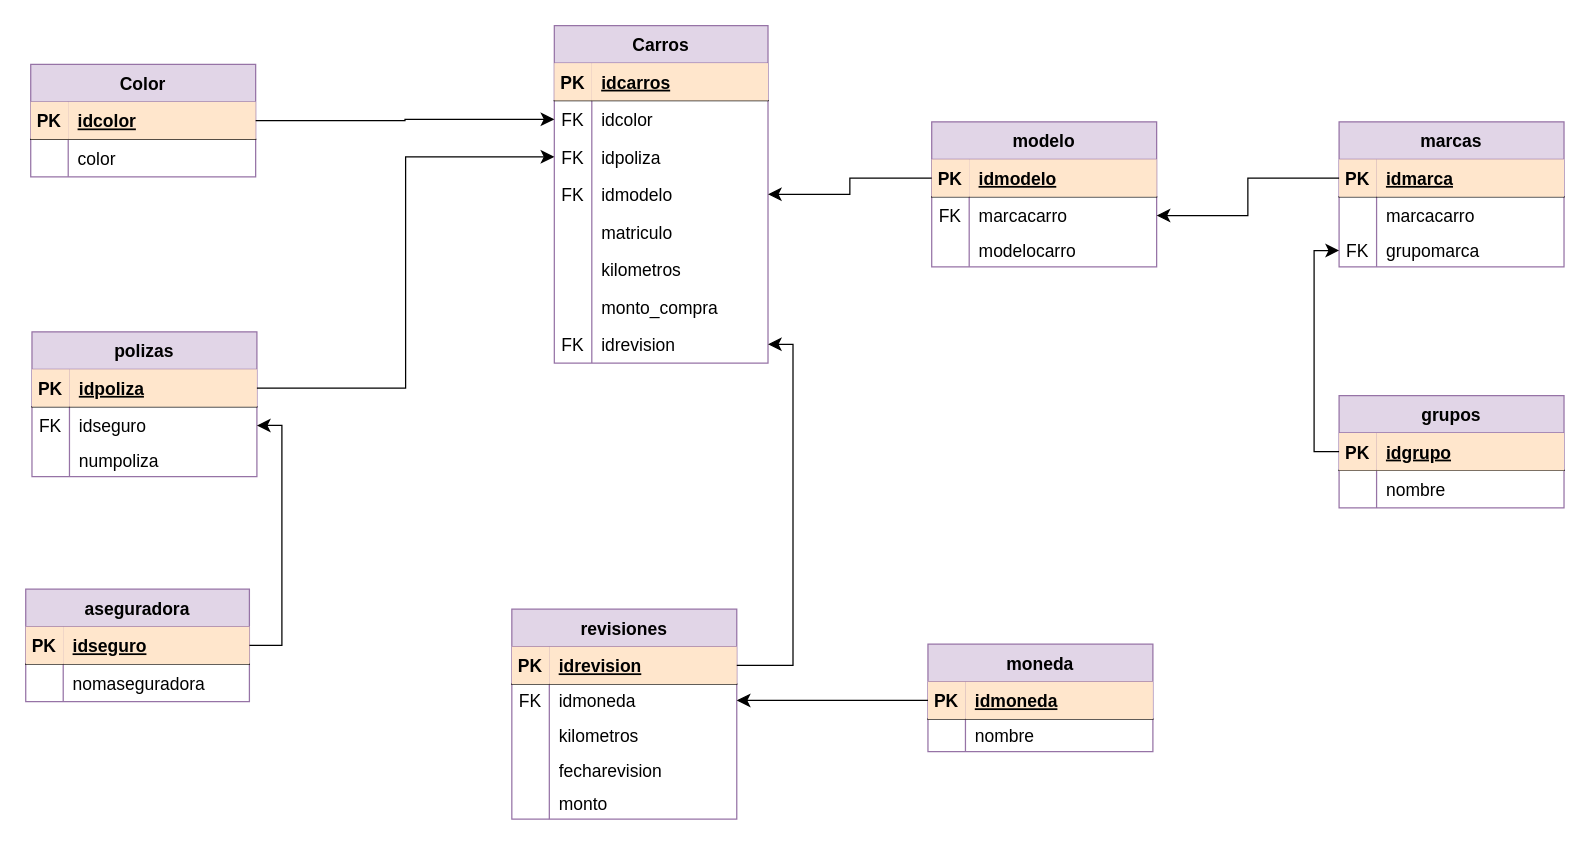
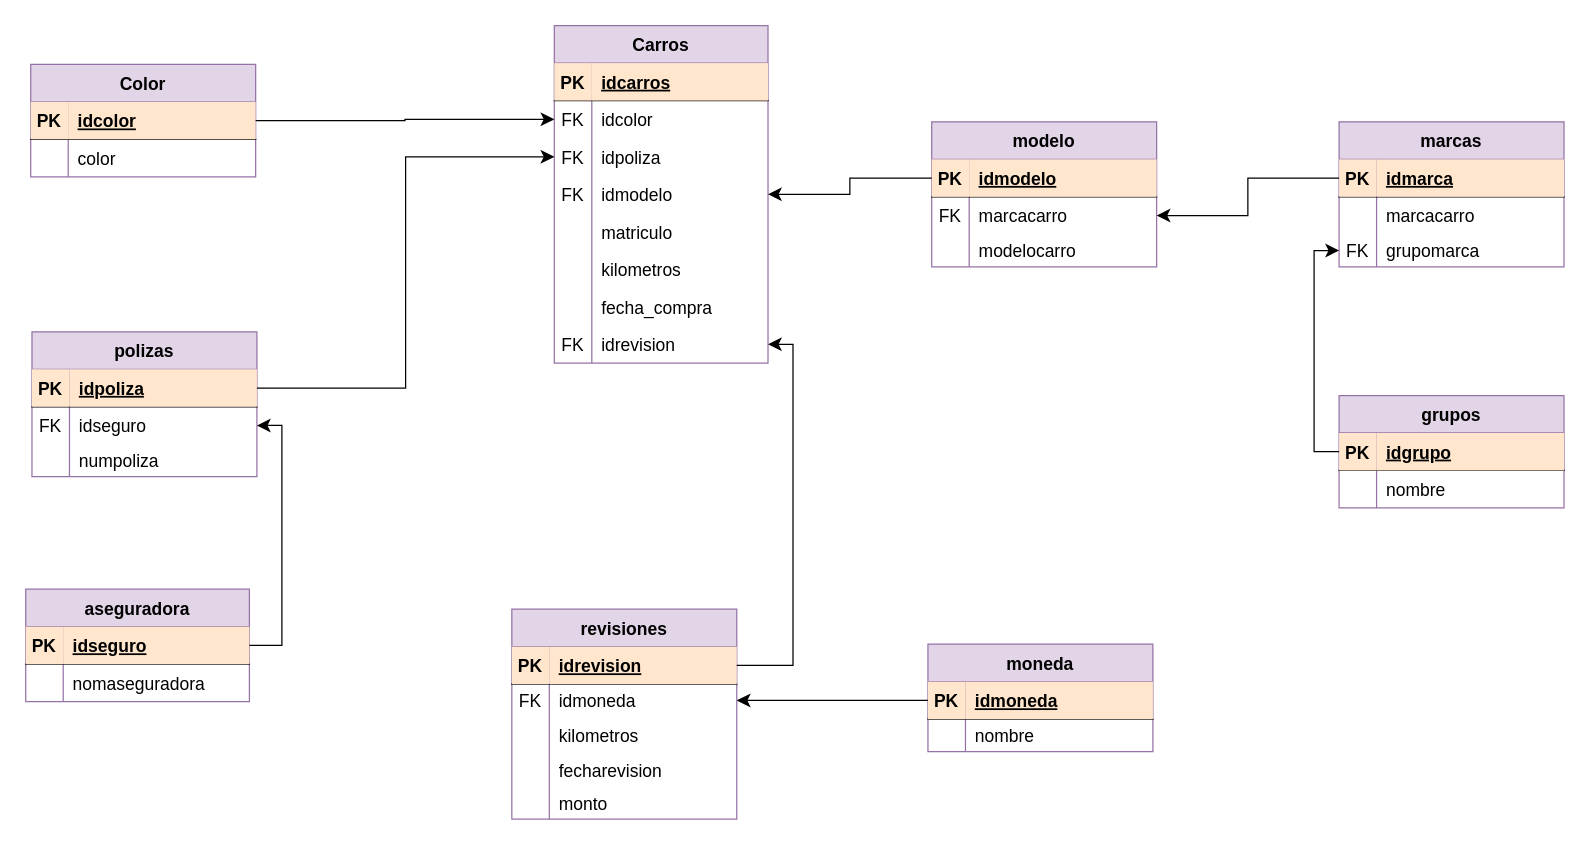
node "monto_compra": label "monto_compra" -> "fecha_compra"
